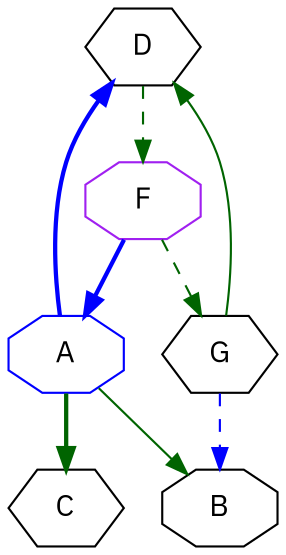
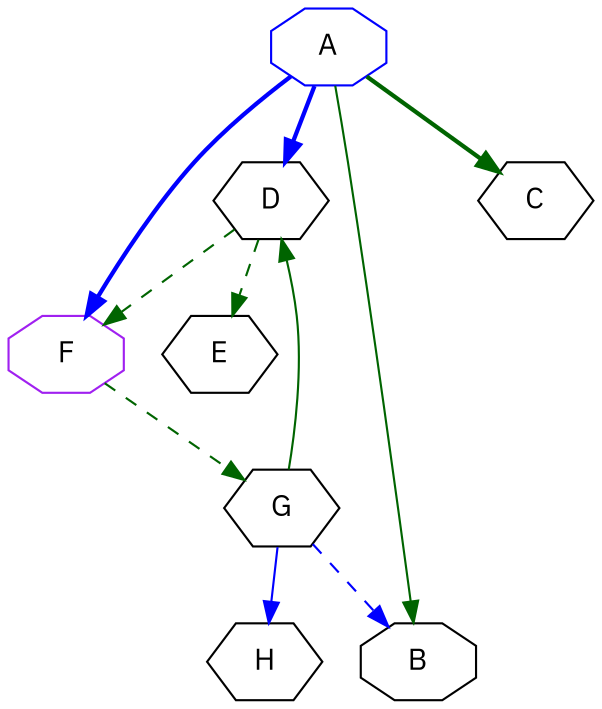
edge "F" -> "A": reversed
node "E": added
node "H": added
